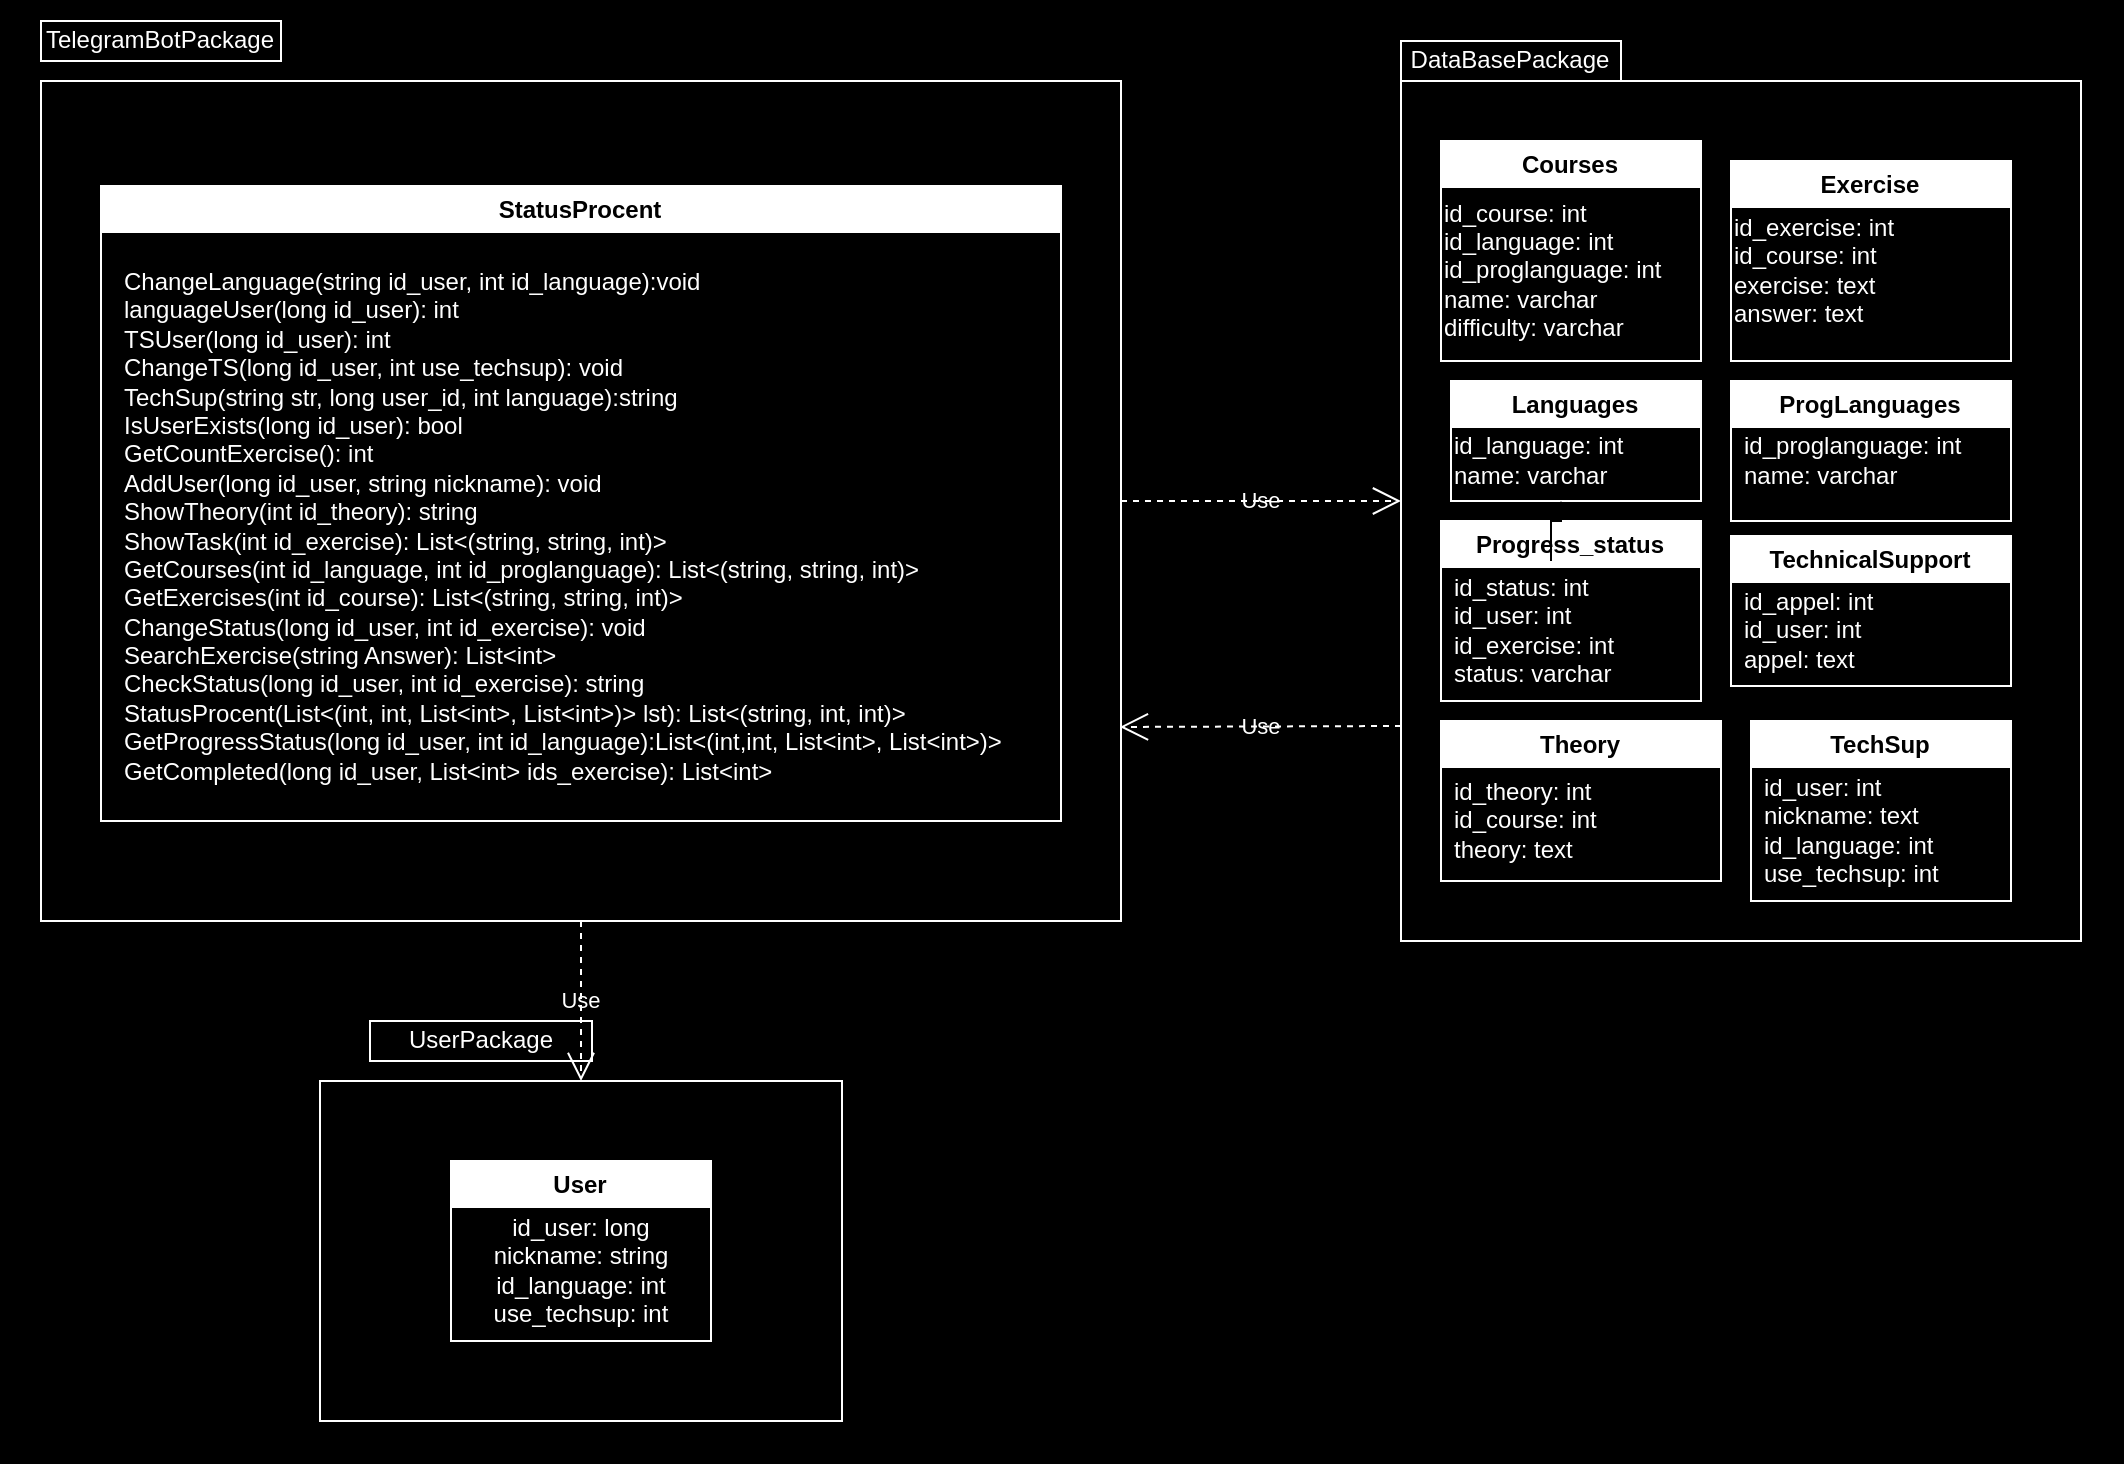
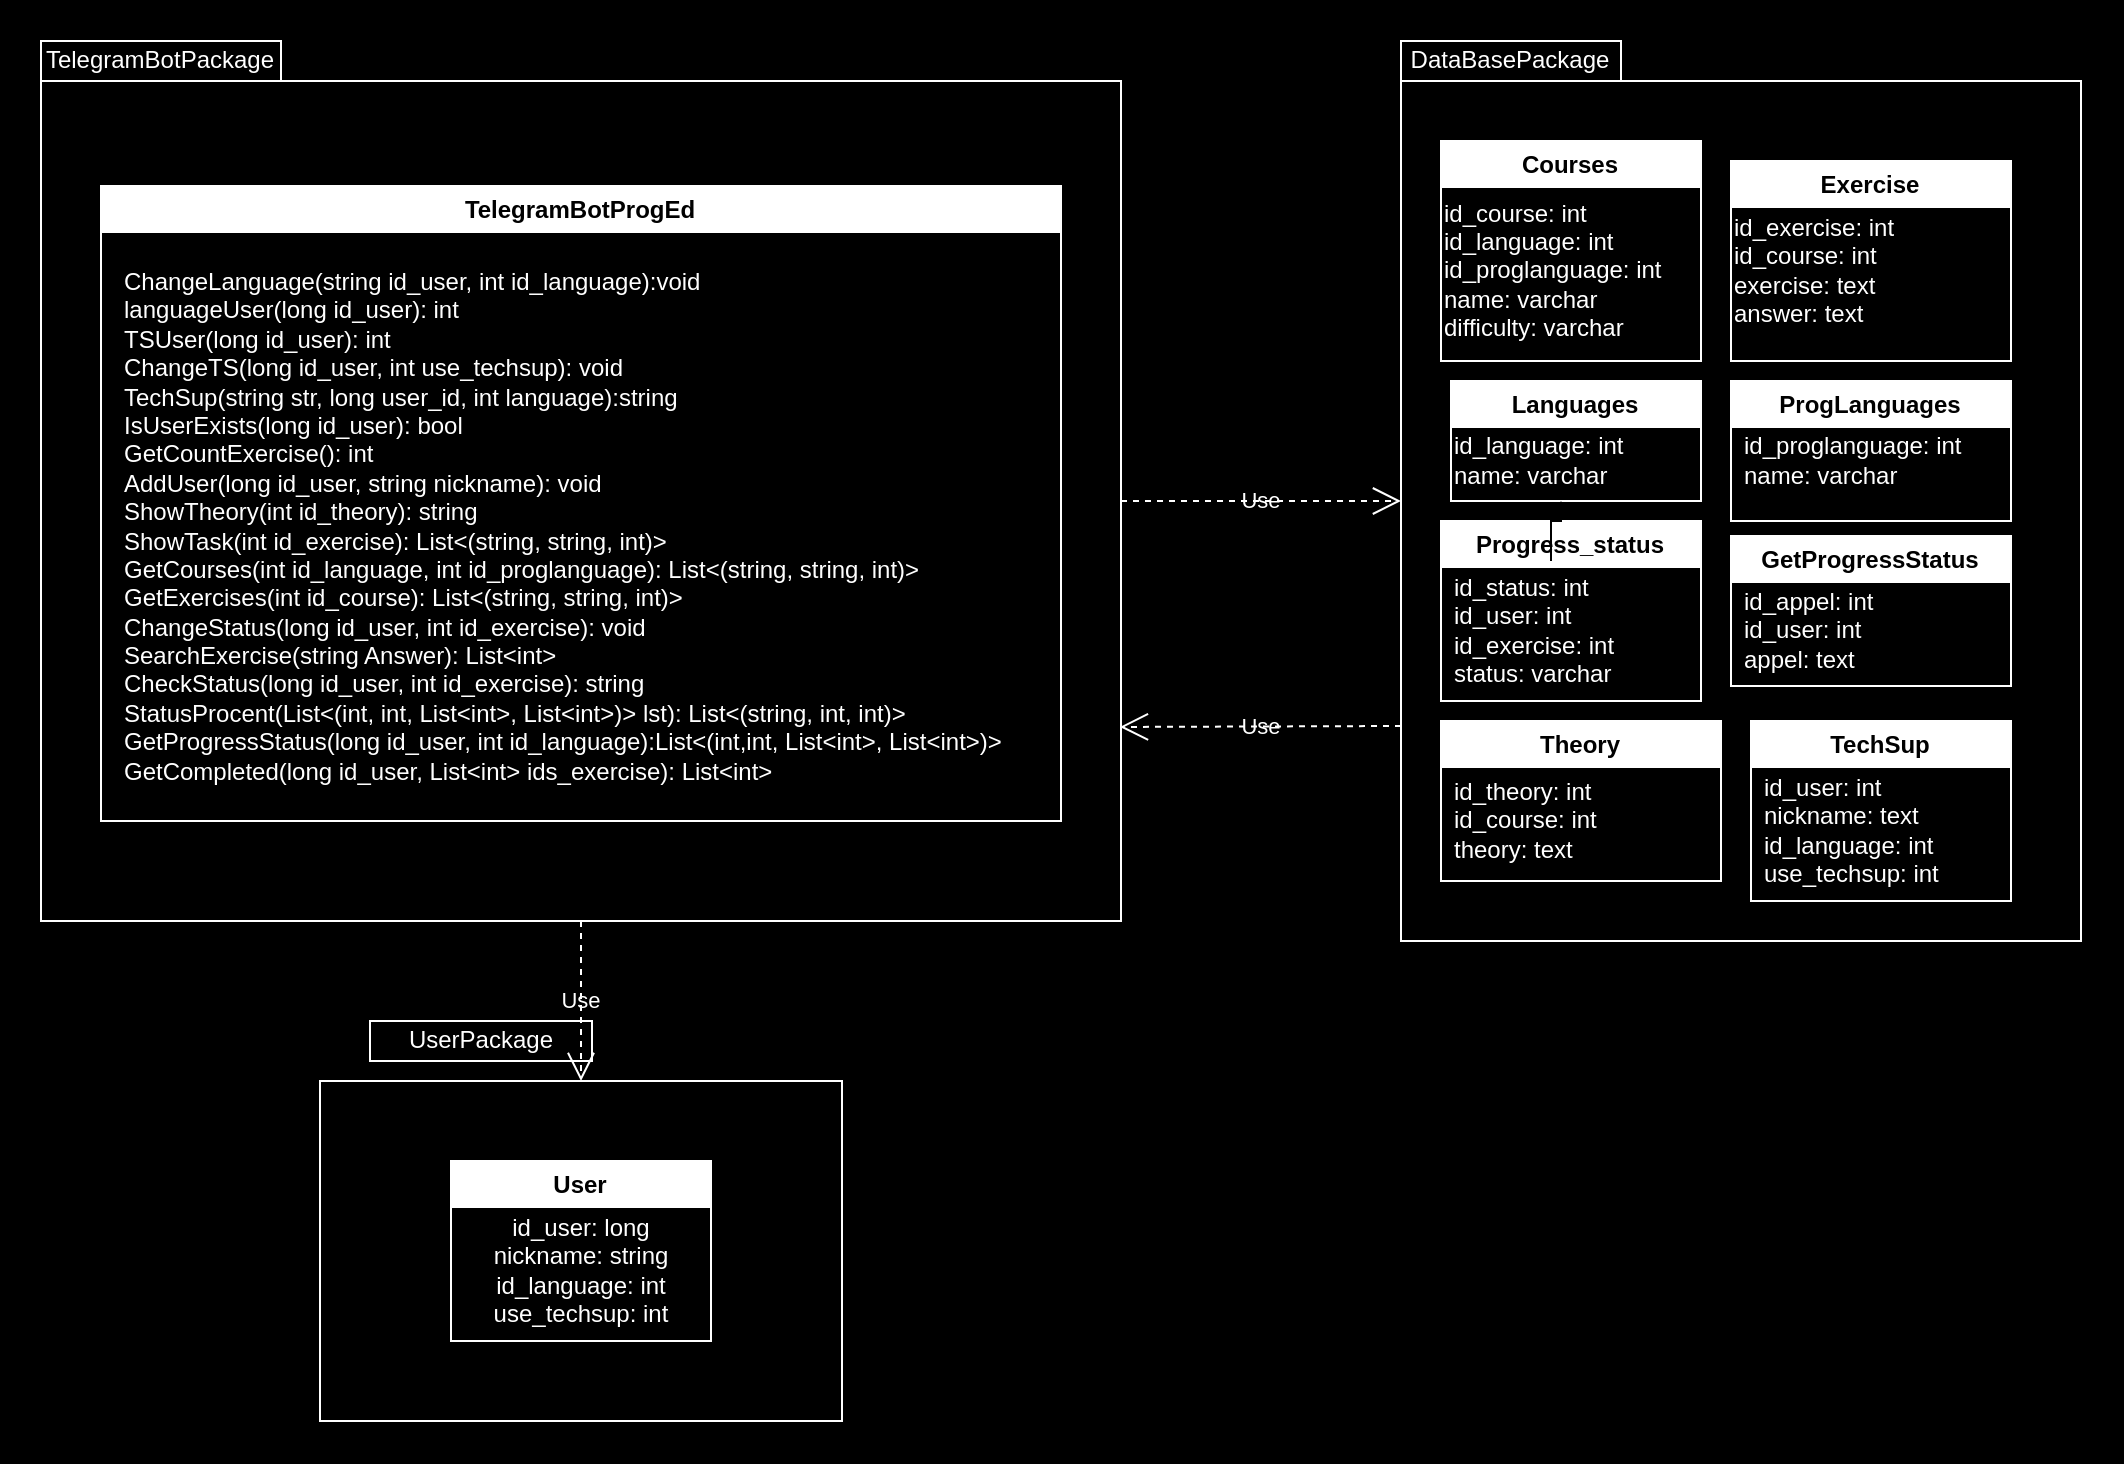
node "TelegramBotPackage": moved (161, 41) -> (161, 61)
node "StatusProcent": label "StatusProcent" -> "TelegramBotProgEd"
node "TechnicalSupport": label "TechnicalSupport" -> "GetProgressStatus"
